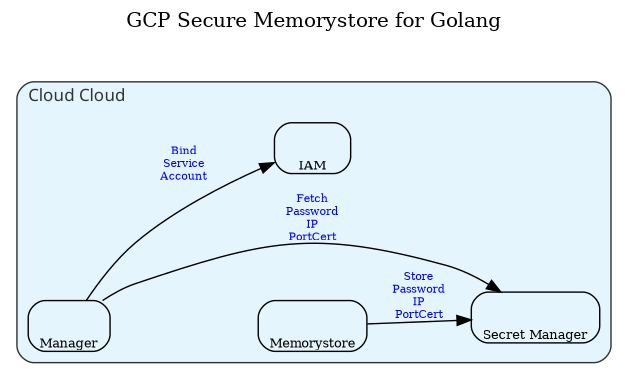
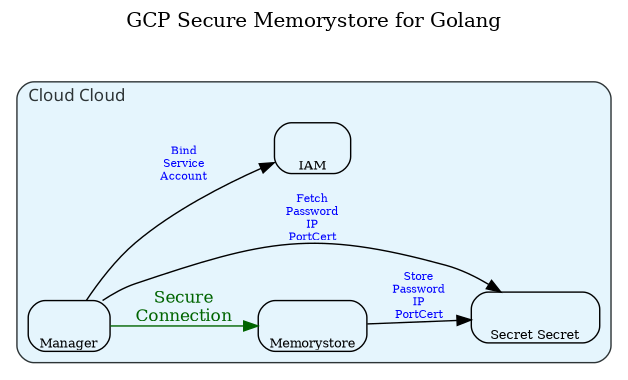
node "Secret Manager": label "Secret Manager" -> "Secret Secret"
edge "Manager" -> "Memorystore": added, label "Secure Connection"
